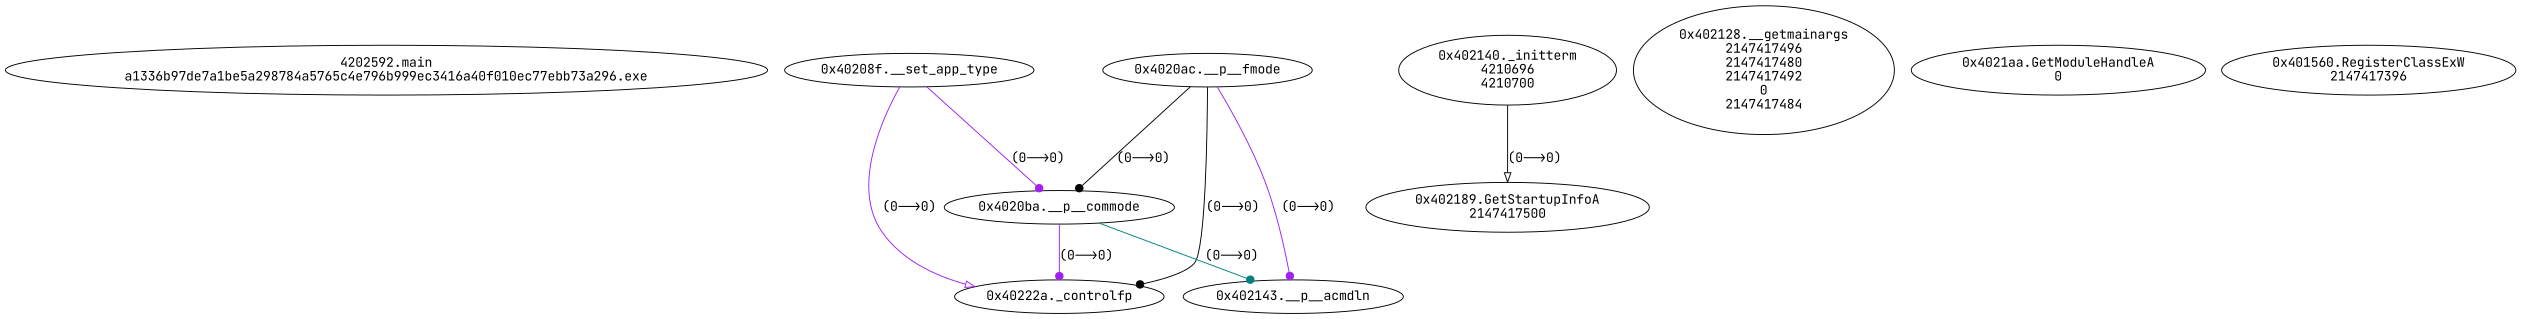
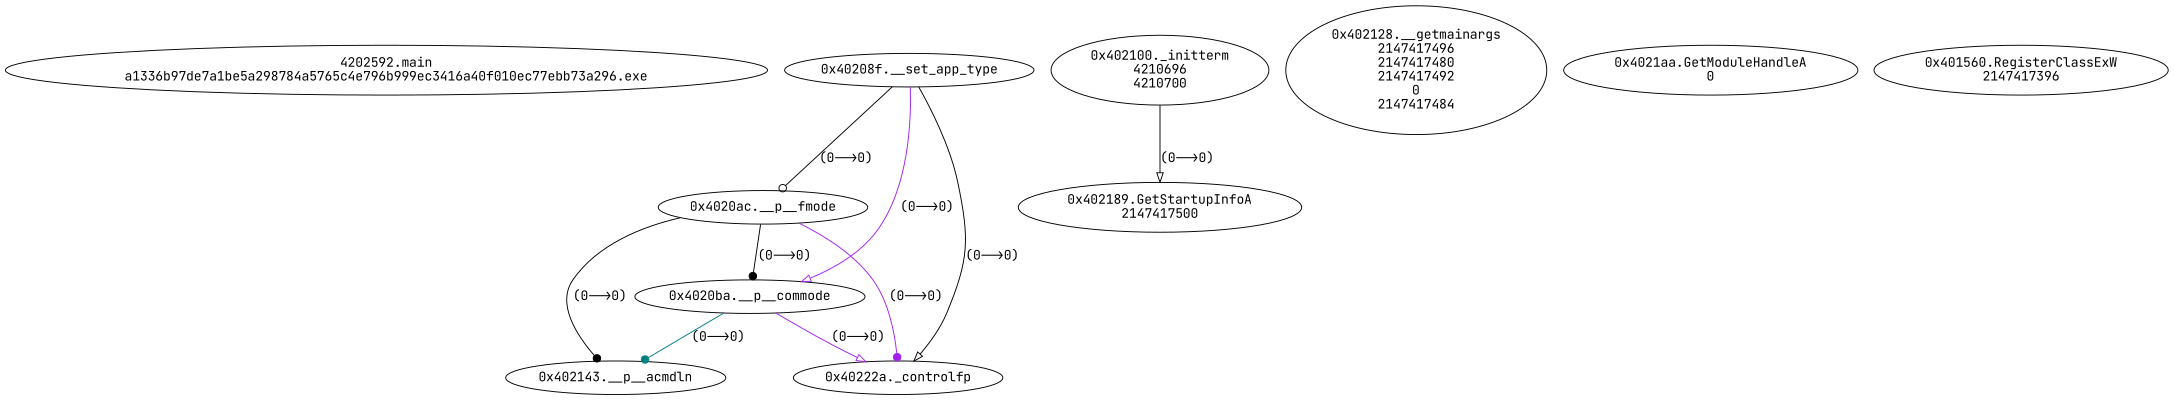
node "0x402140._initterm 4210696 4210700": label "0x402140._initterm 4210696 4210700" -> "0x402100._initterm 4210696 4210700"
edge "0x40208f.__set_app_type" -> "0x4020ac.__p__fmode": added, label "(0-->0)"
edge "0x40208f.__set_app_type" -> "0x4020ba.__p__commode": arrowhead dot -> onormal
edge "0x4020ac.__p__fmode" -> "0x402143.__p__acmdln": color purple -> black
edge "0x4020ac.__p__fmode" -> "0x40222a._controlfp": color black -> purple
edge "0x40208f.__set_app_type" -> "0x40222a._controlfp": color purple -> black
edge "0x4020ba.__p__commode" -> "0x40222a._controlfp": arrowhead dot -> onormal
